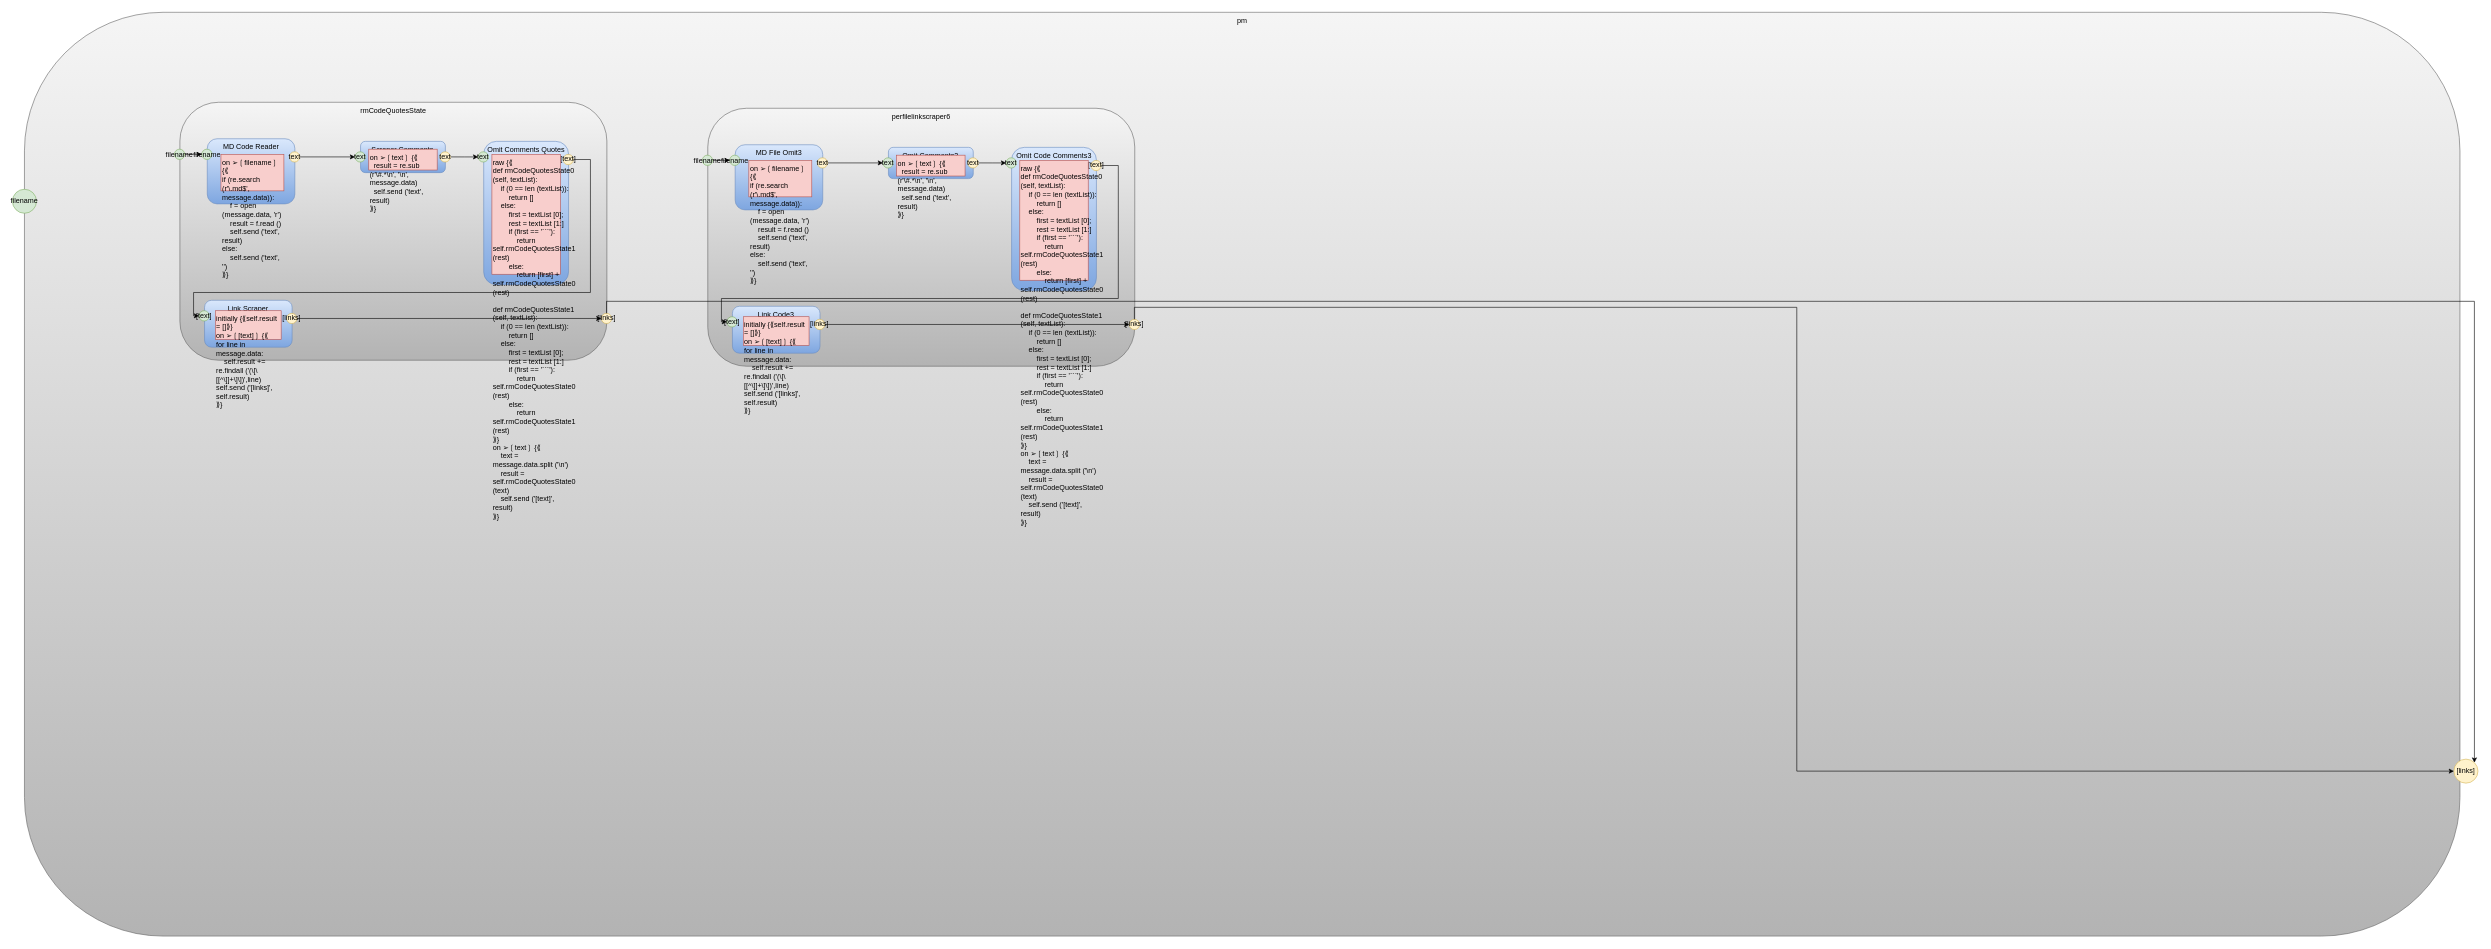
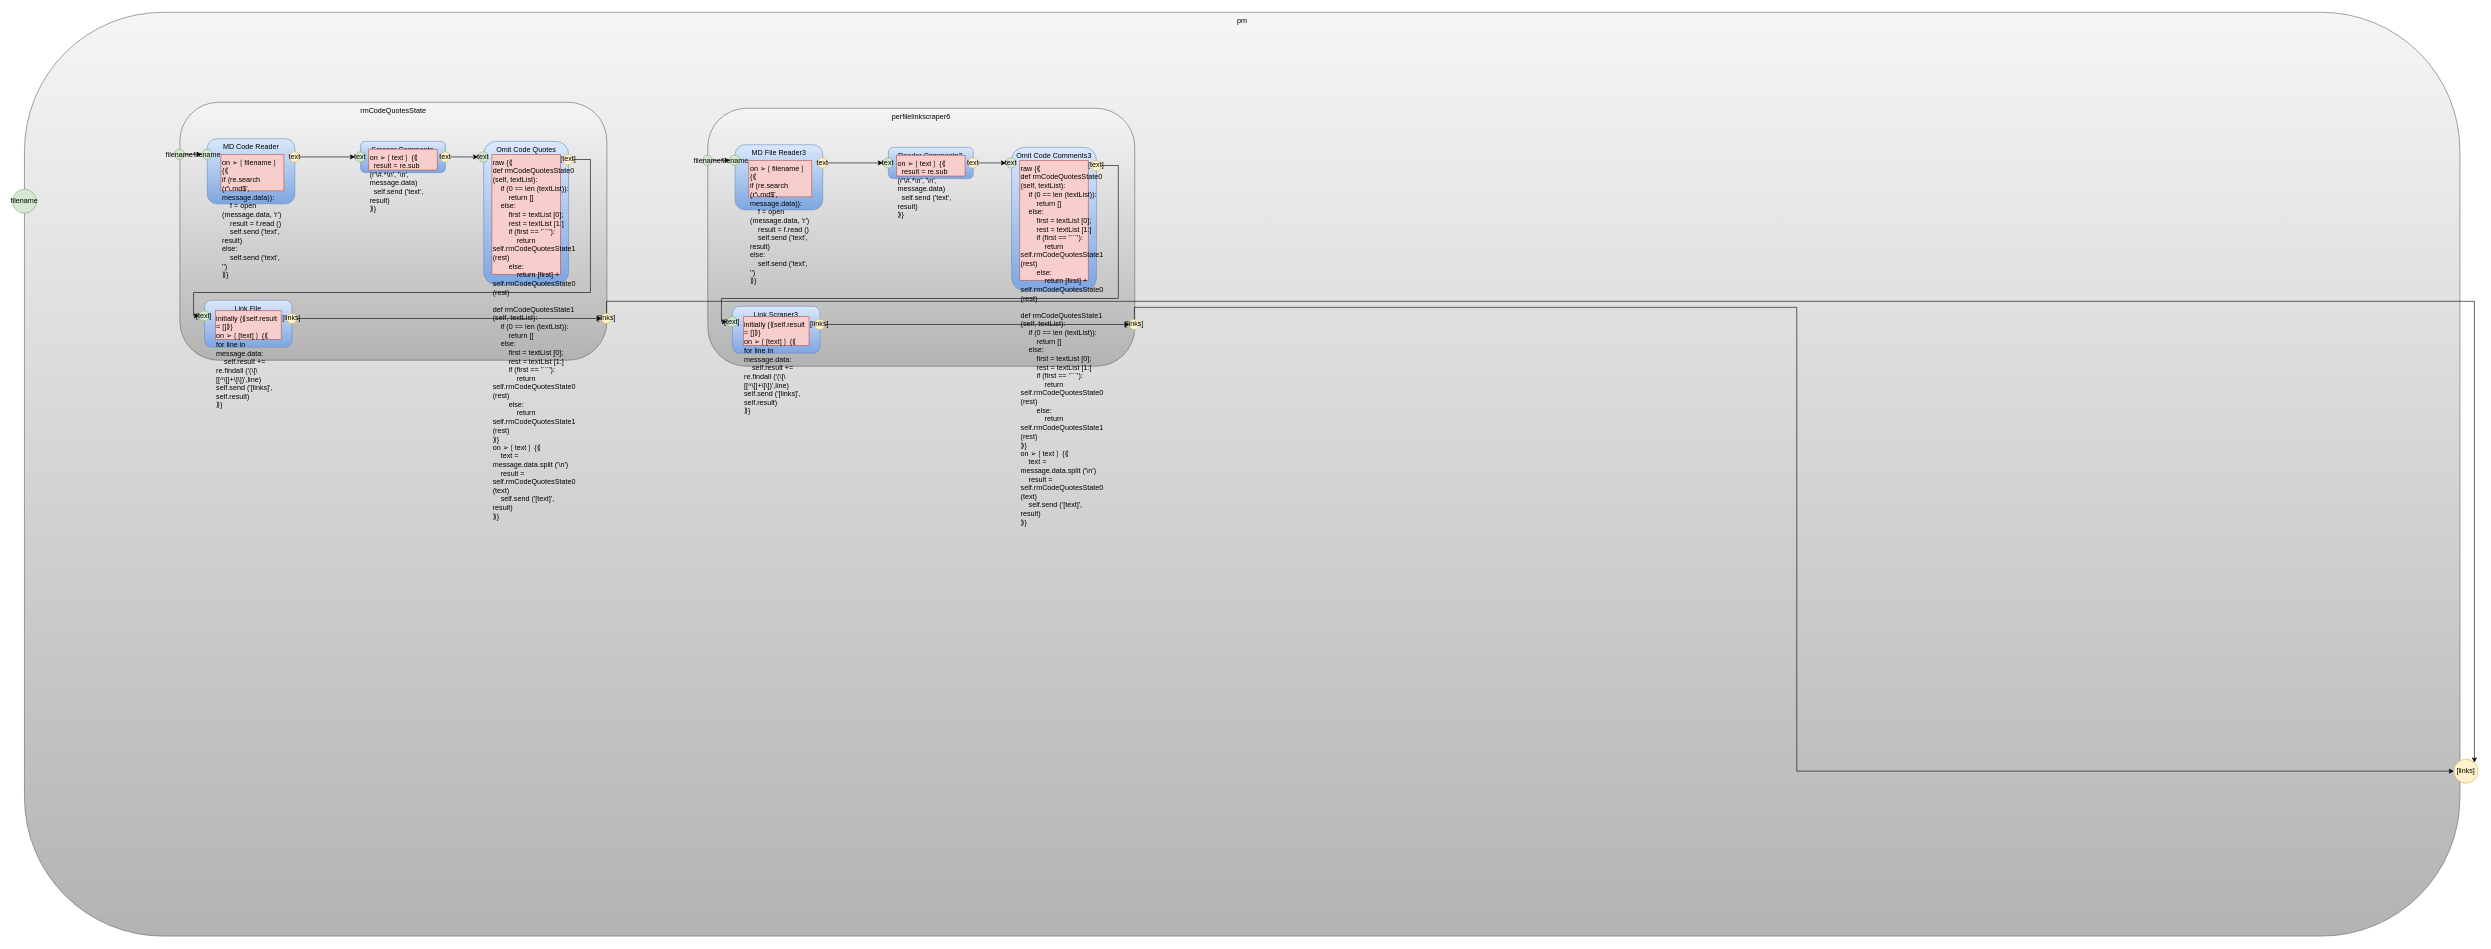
node "Omit Comments Quotes": label "Omit Comments Quotes" -> "Omit Code Quotes"
node "MD File Omit3": label "MD File Omit3" -> "MD File Reader3"
node "Omit Comments3": label "Omit Comments3" -> "Reader Comments3"
node "Link Scraper": label "Link Scraper" -> "Link File"
node "Link Code3": label "Link Code3" -> "Link Scraper3"
